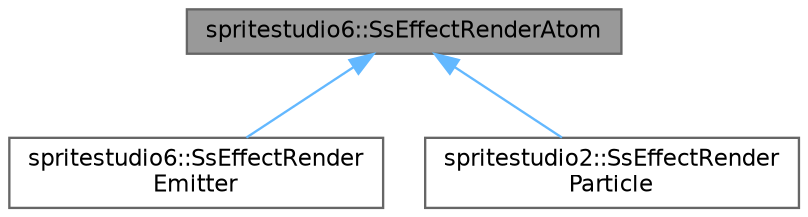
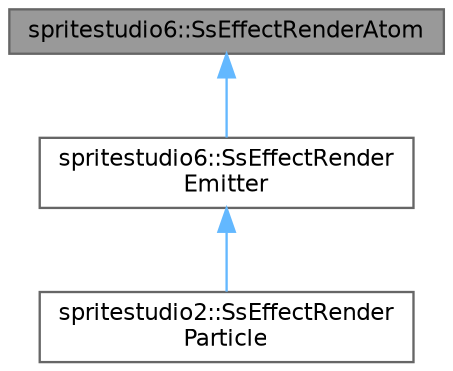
edge "spritestudio2::SsEffectRender Particle" -> "spritestudio6::SsEffectRenderAtom": now "spritestudio2::SsEffectRender Particle" -> "spritestudio6::SsEffectRender Emitter"
